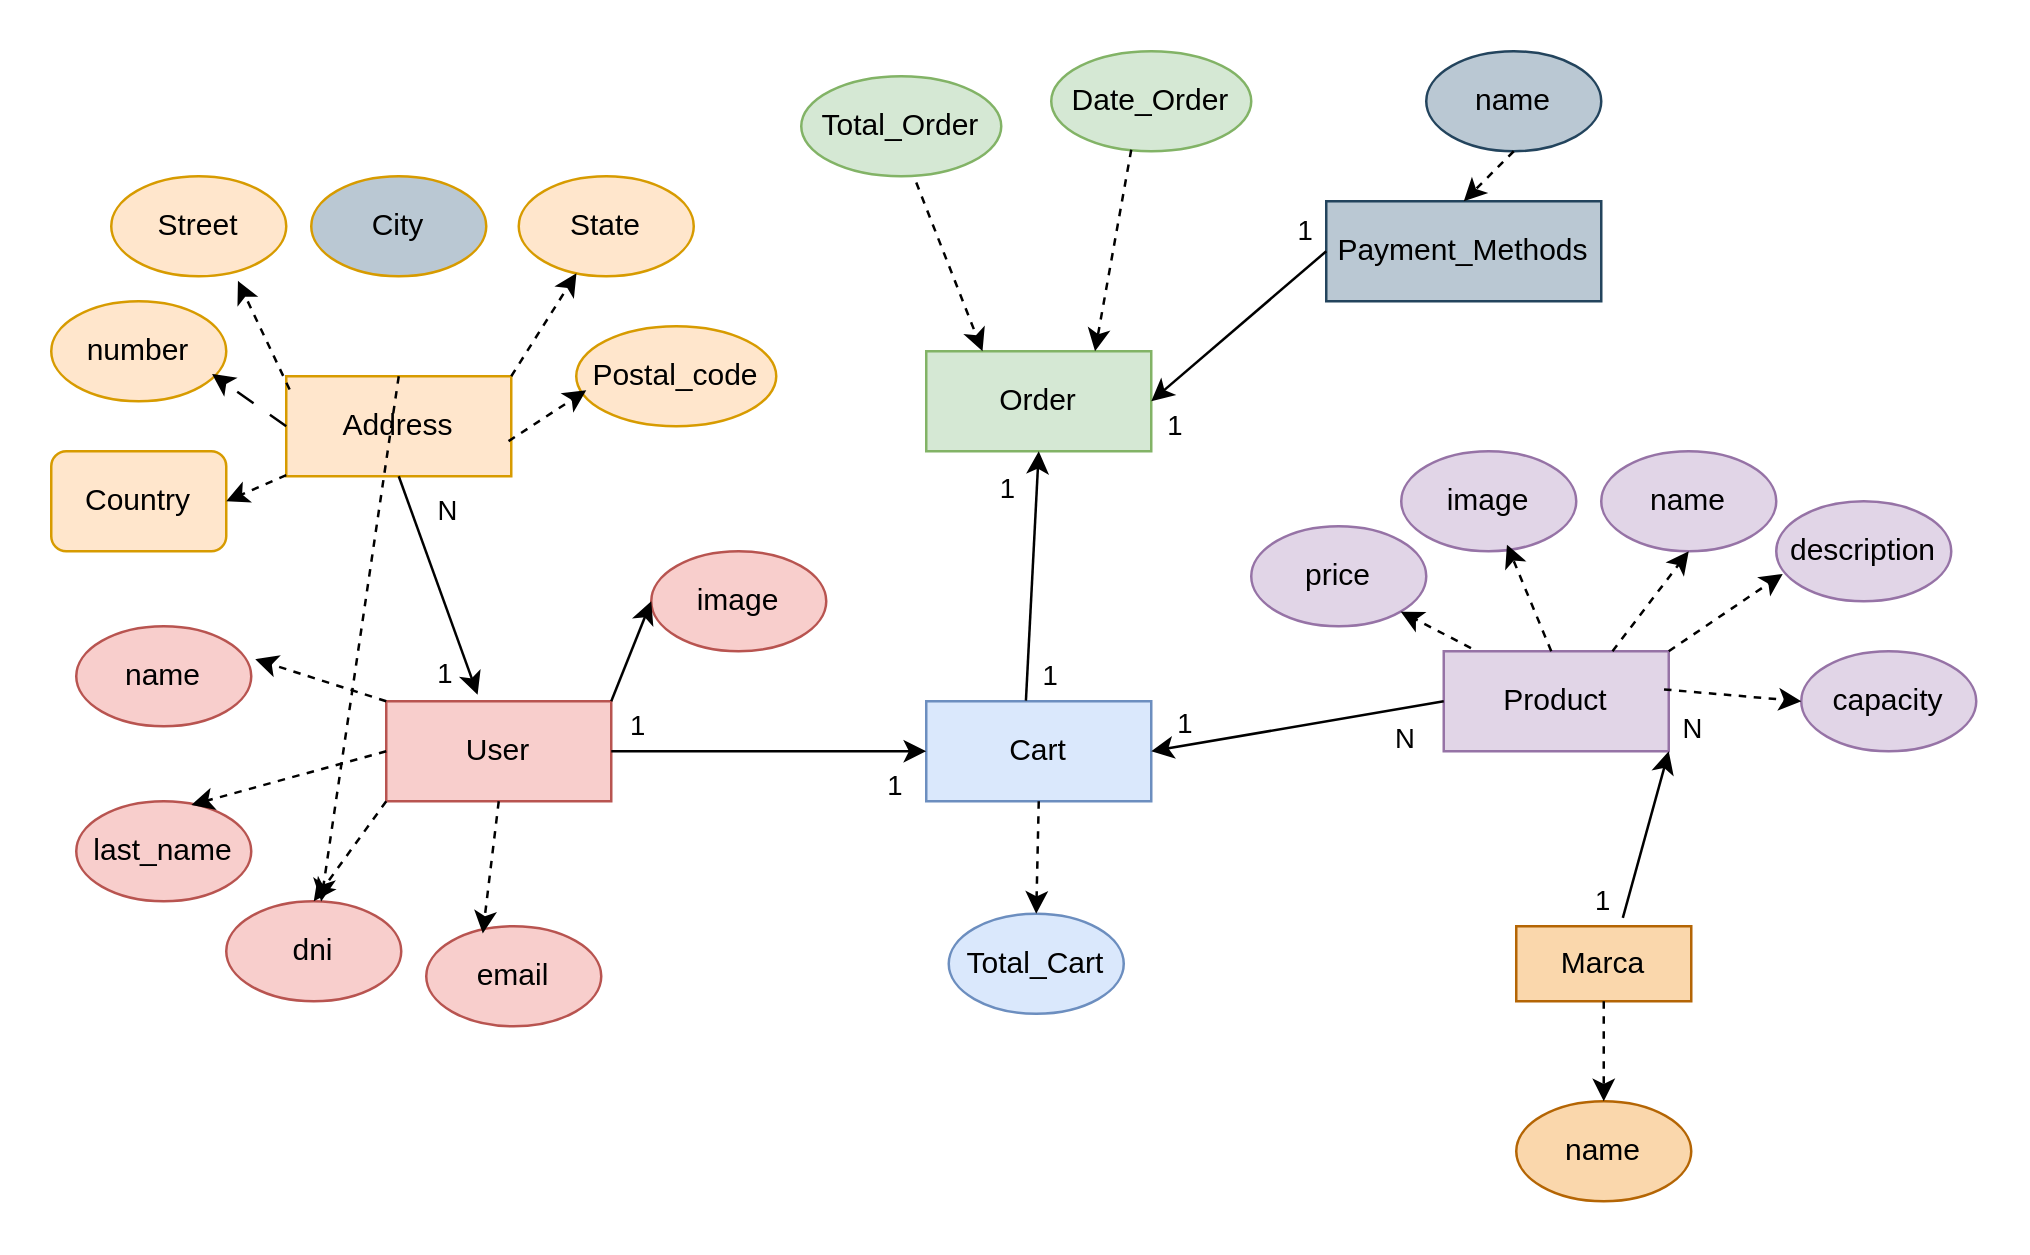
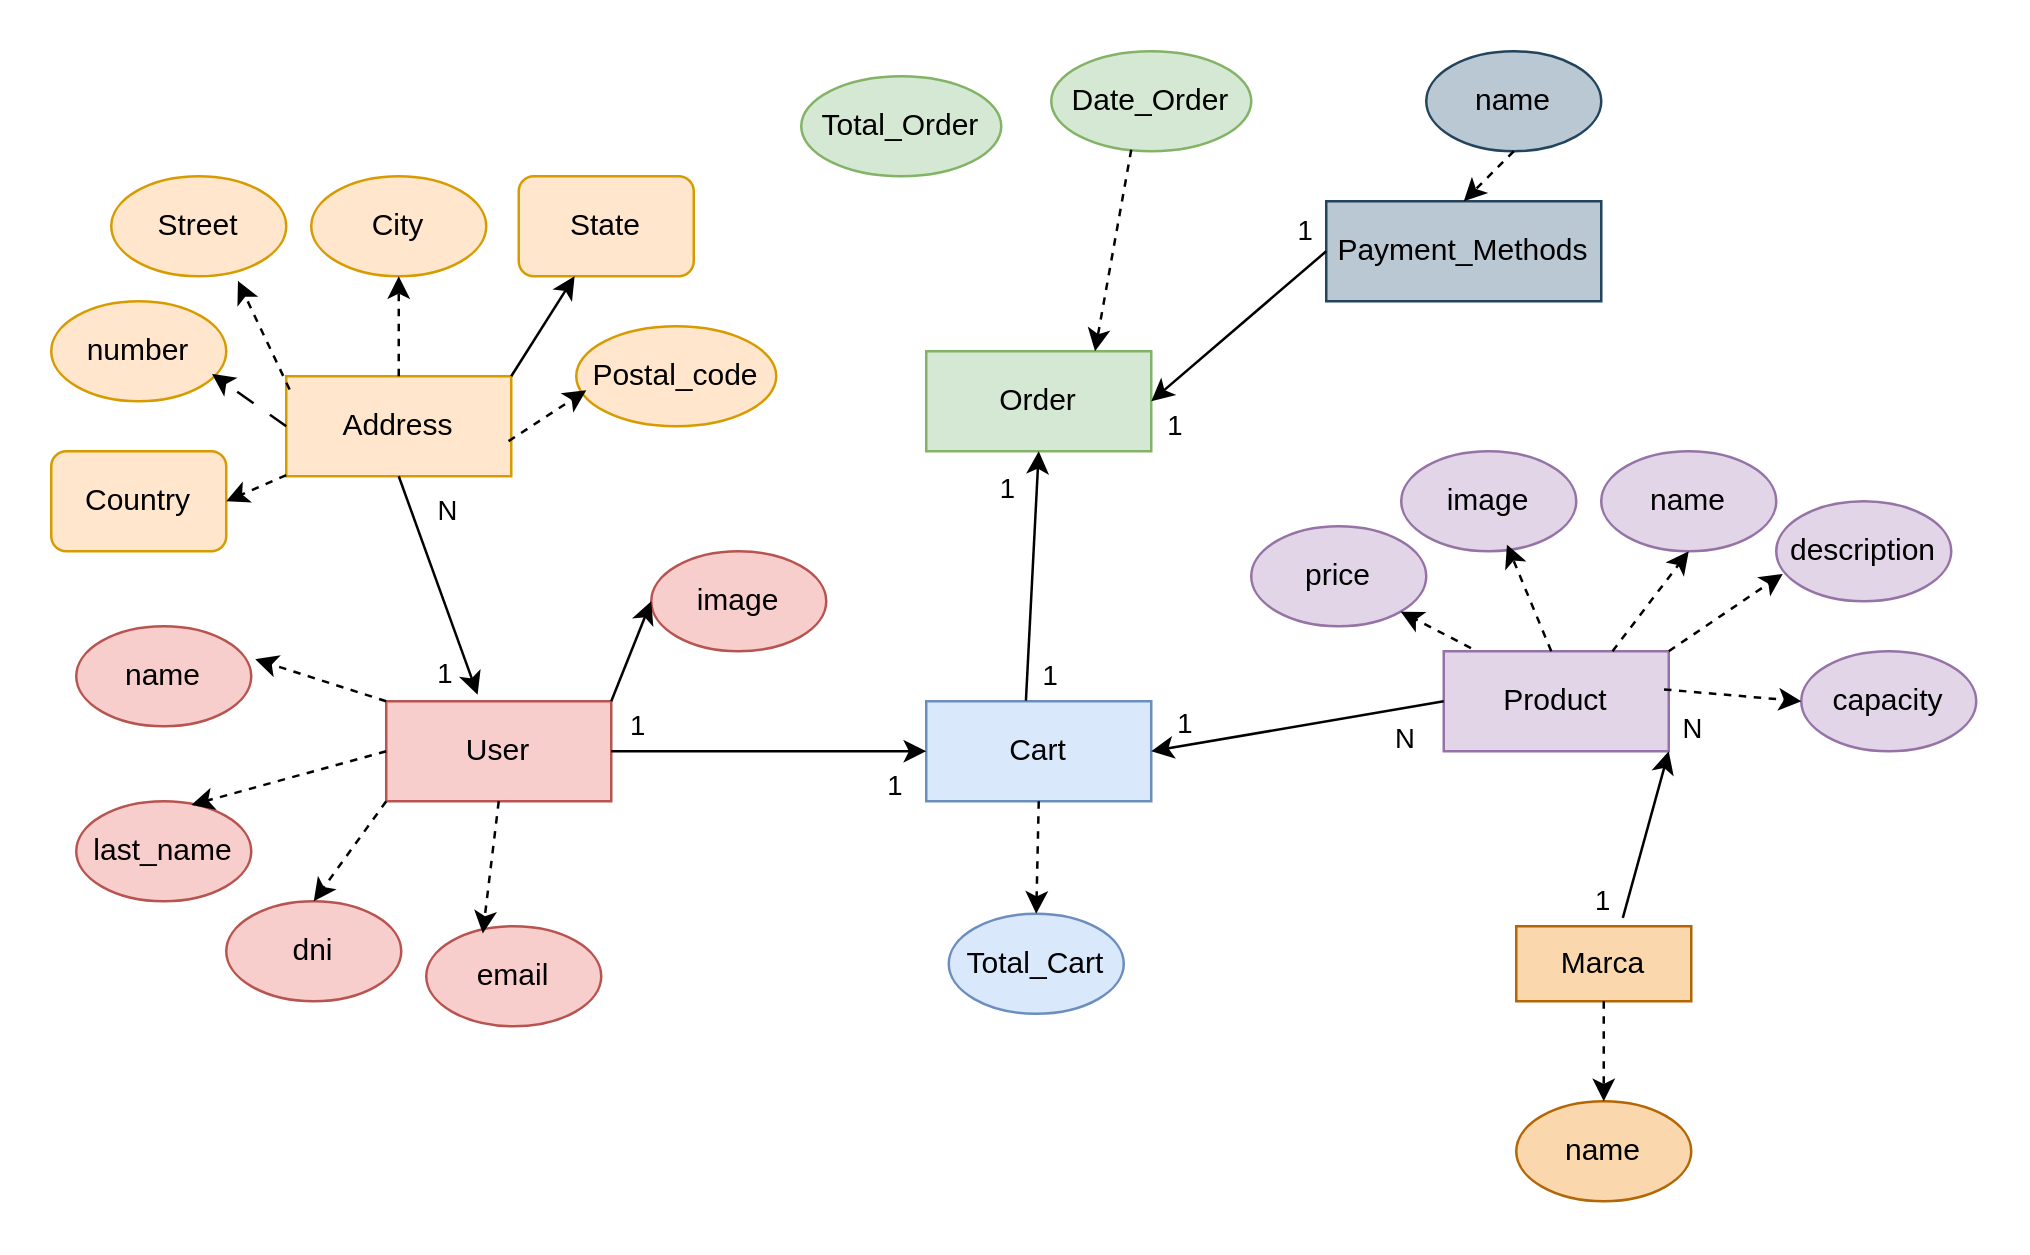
node "City": fillcolor #bac8d3 -> #ffe6cc
node "State": shape ellipse -> rounded rectangle
edge "Total_Order" -> "Order": removed
edge "Address" -> "State": style dashed -> solid
edge "Address" -> "dni": now "Address" -> "City"
